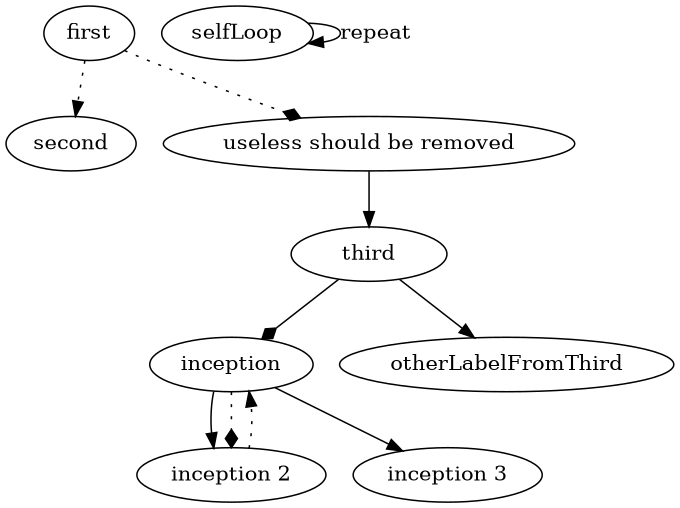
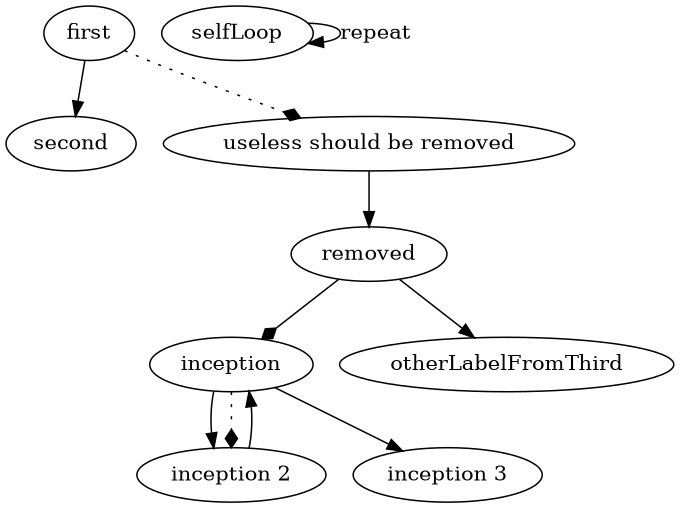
edge "first" -> "second": style dotted -> solid
node "third": label "third" -> "removed"
edge "inception 2" -> "inception": style dotted -> solid
